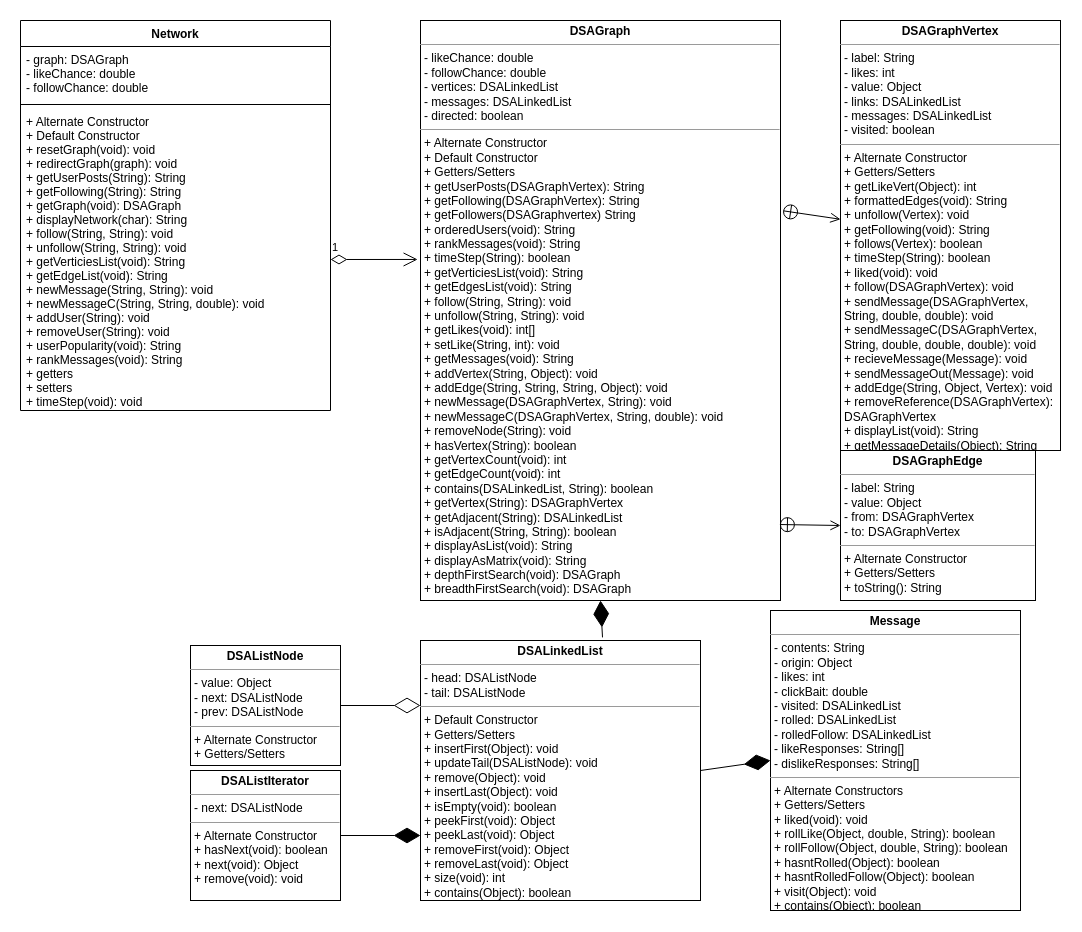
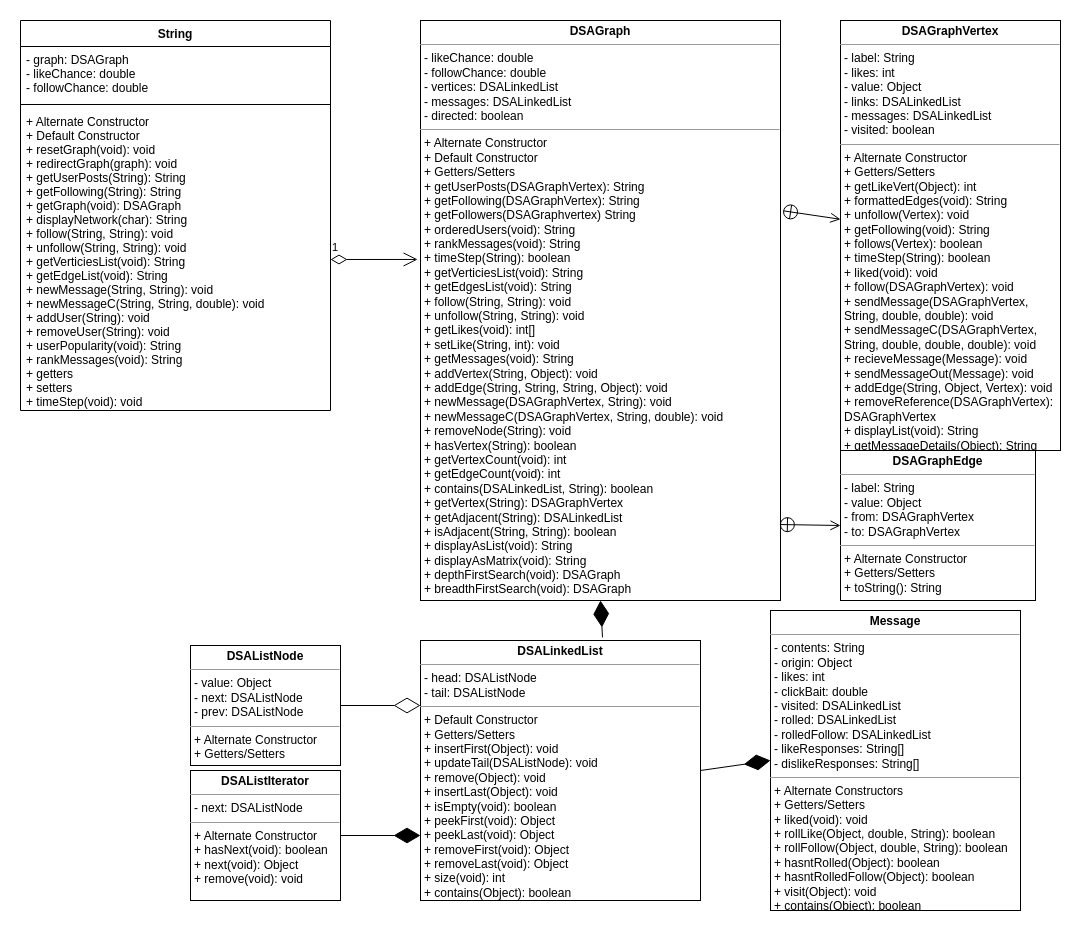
node "Network": label "Network" -> "String"
